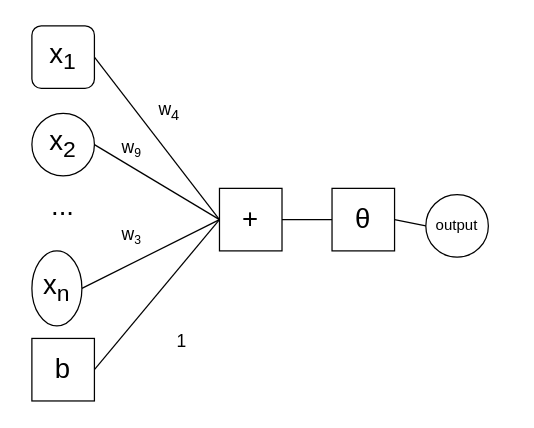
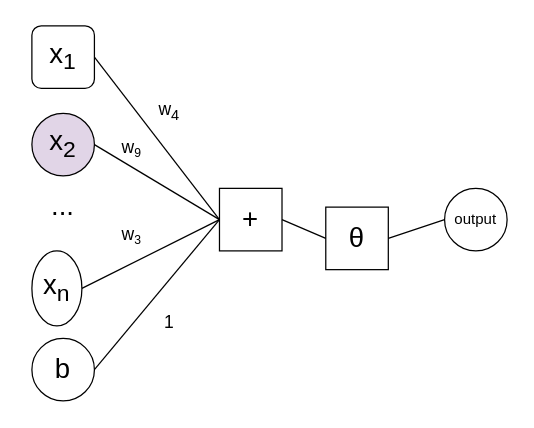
node "x2": fillcolor #ffffff -> #e1d5e7
node "θ": moved (363, 219) -> (357, 238)
node "output": moved (457, 226) -> (476, 219)
node "1": moved (182, 338) -> (169, 319)
node "b": shape rectangle -> ellipse
